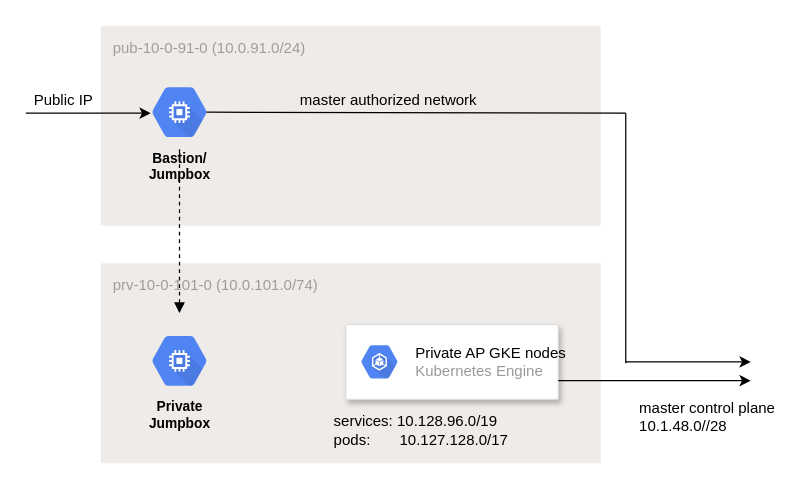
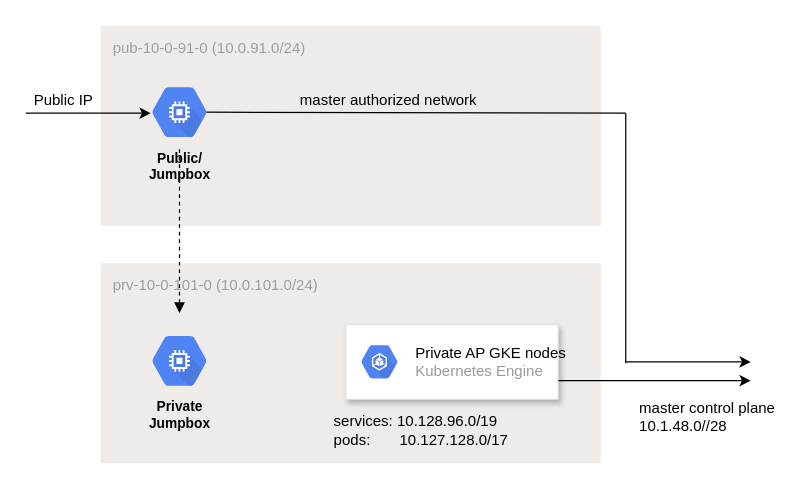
node "Bastion/ Jumpbox": label "Bastion/ Jumpbox" -> "Public/ Jumpbox"
node "prv-10-0-101-0 (10.0.101.0/74)": label "prv-10-0-101-0 (10.0.101.0/74)" -> "prv-10-0-101-0 (10.0.101.0/24)"
